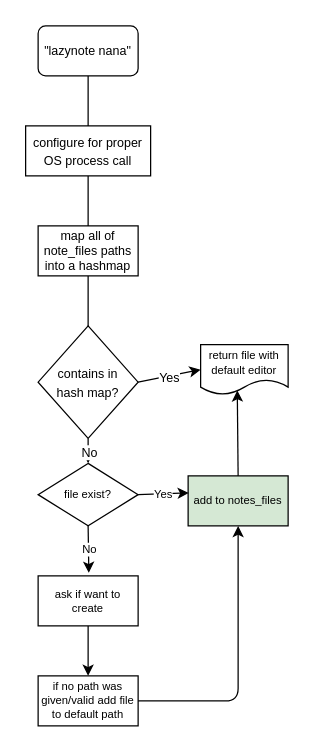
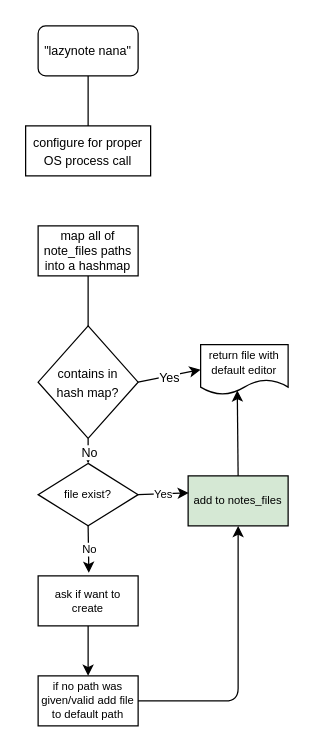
edge "configure for proper OS process call" -- "map all of note_files paths into a hashmap": removed
